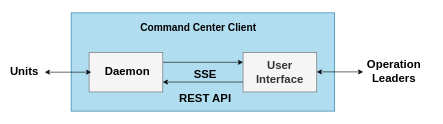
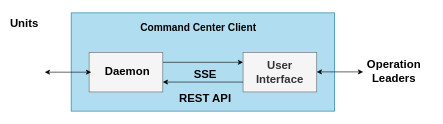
node "Units": moved (24, 71) -> (24, 23)
